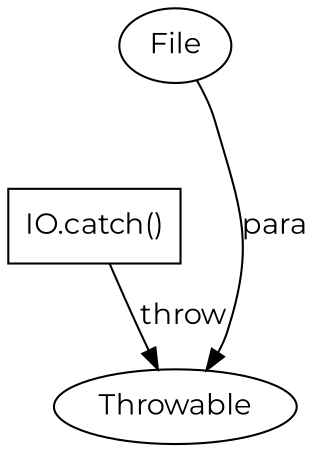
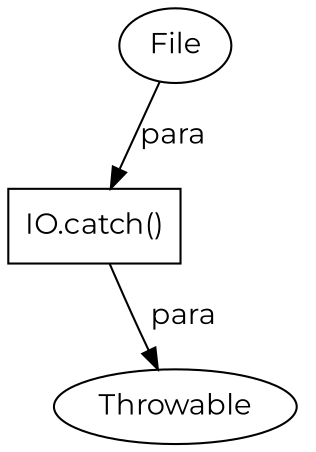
edge "File" -> "Throwable": now "File" -> "IO.catch()"
edge "IO.catch()" -> "Throwable": label "throw" -> "para"
